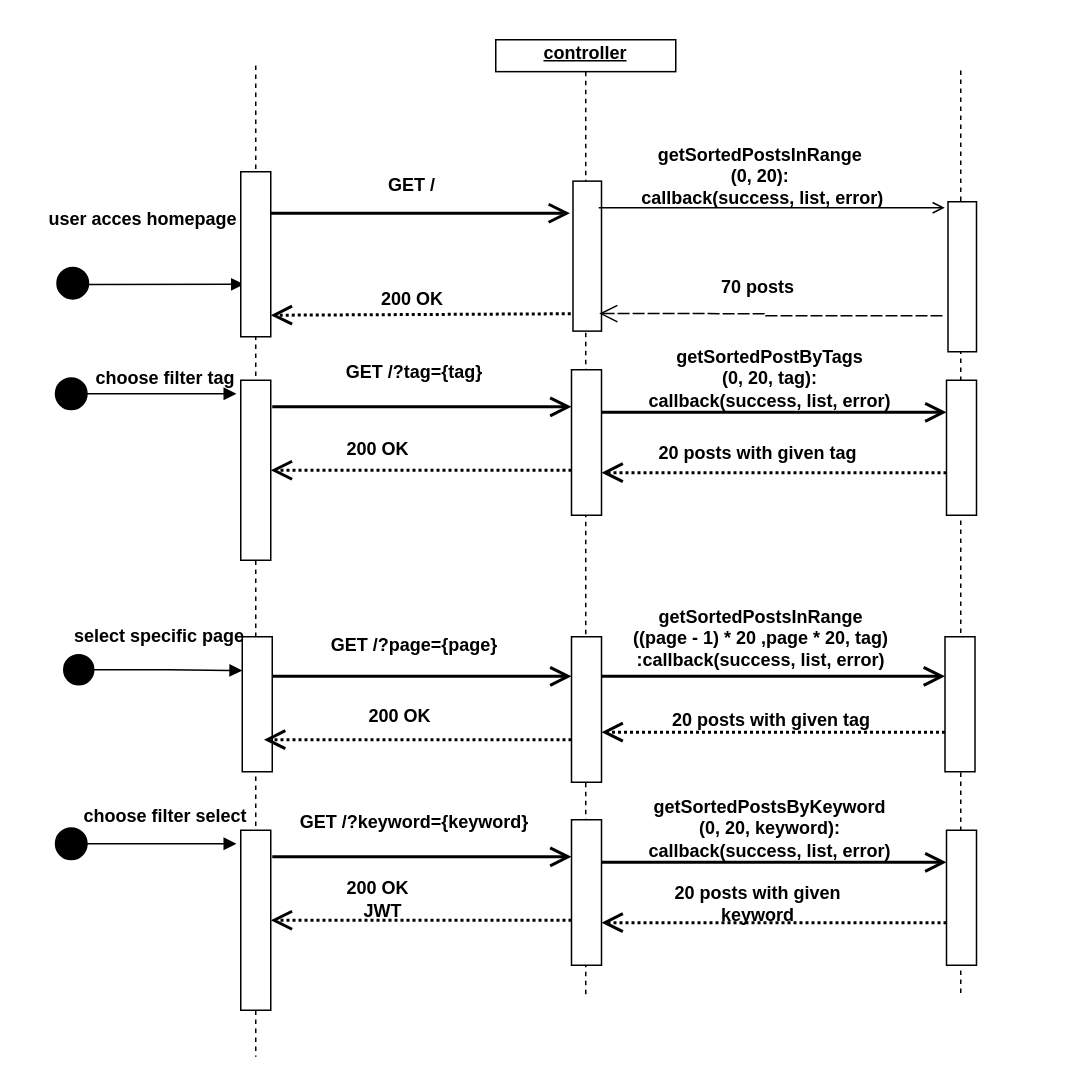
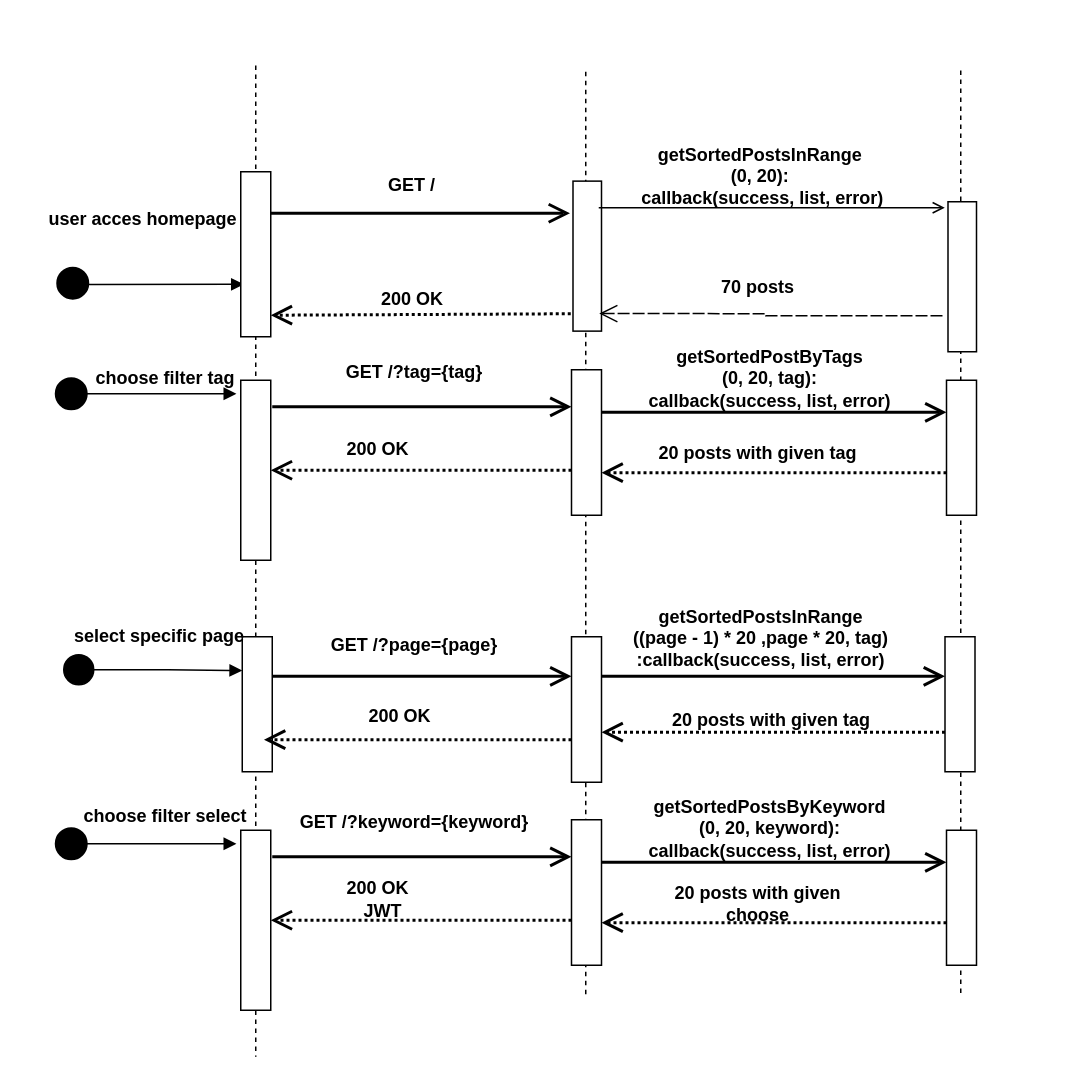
node "controller": removed
node "20 posts with given keyword": label "20 posts with given keyword" -> "20 posts with given choose"
